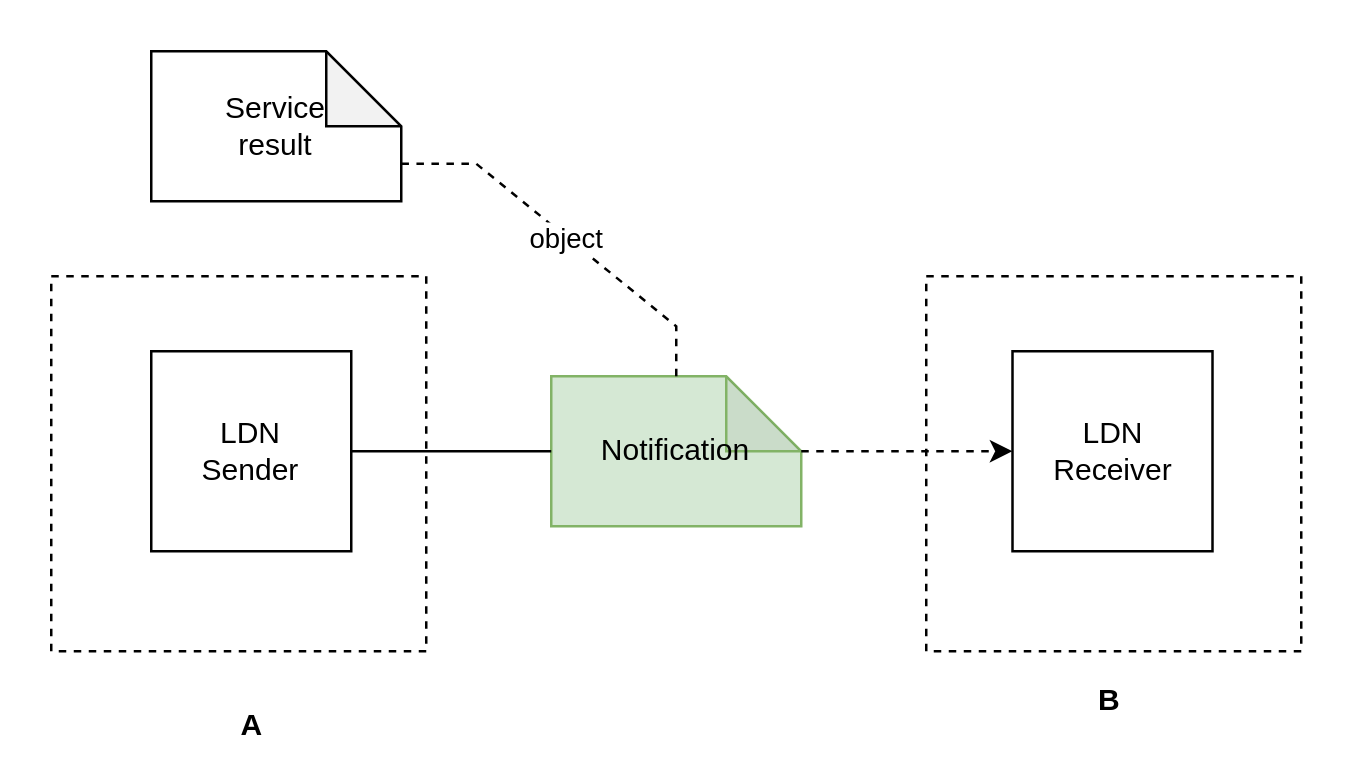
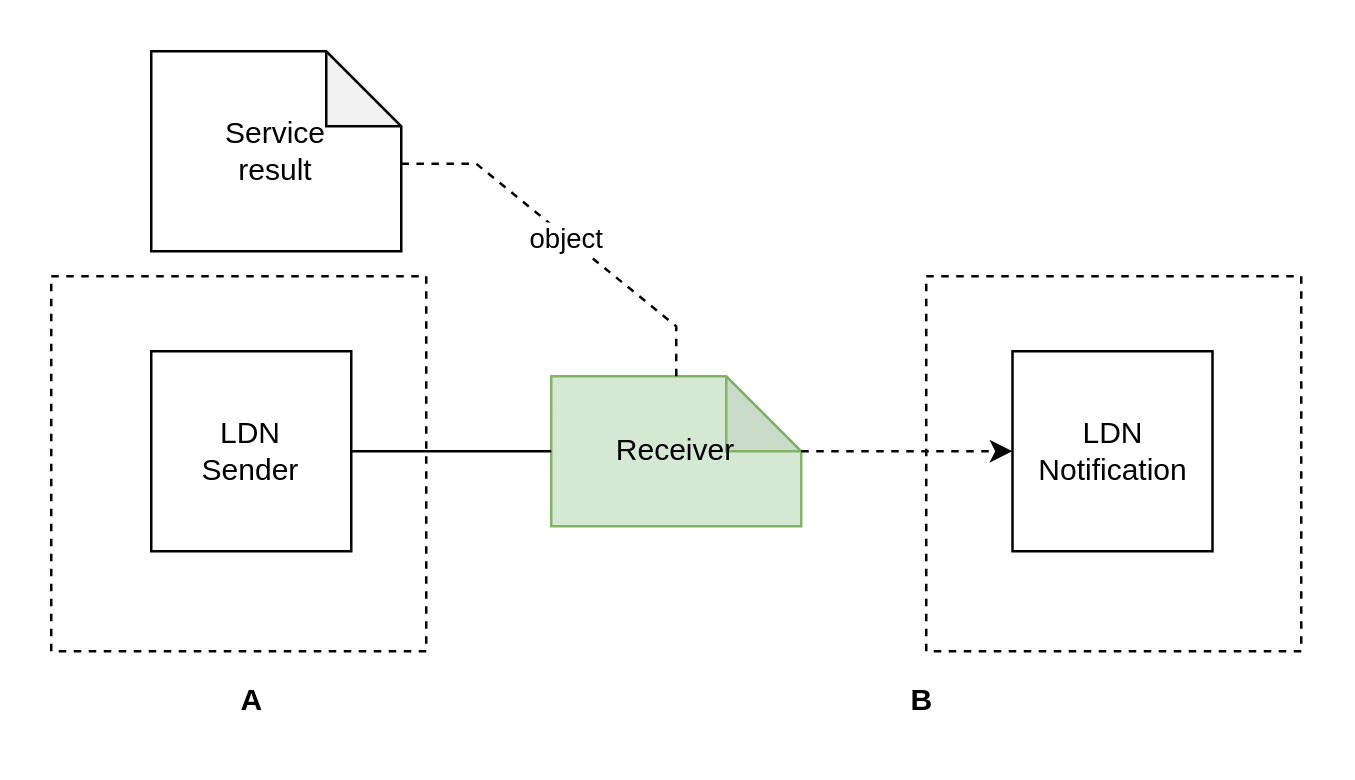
node "Service result": size 250x150 -> 250x200
node "Notification": label "Notification" -> "Receiver"
node "LDN Receiver": label "LDN Receiver" -> "LDN Notification"
node "B": moved (1109, 701) -> (921, 701)
node "A": moved (251, 726) -> (251, 701)
